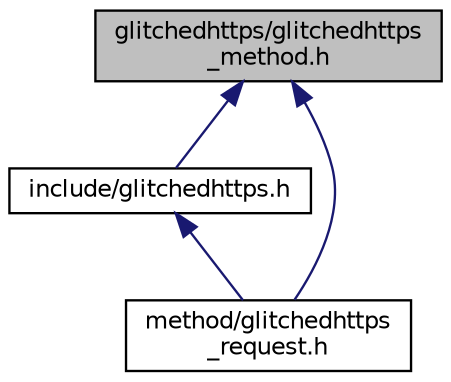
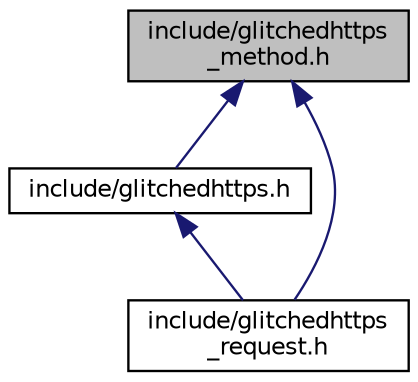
node "glitchedhttps/glitchedhttps _method.h": label "glitchedhttps/glitchedhttps _method.h" -> "include/glitchedhttps _method.h"
node "method/glitchedhttps _request.h": label "method/glitchedhttps _request.h" -> "include/glitchedhttps _request.h"
